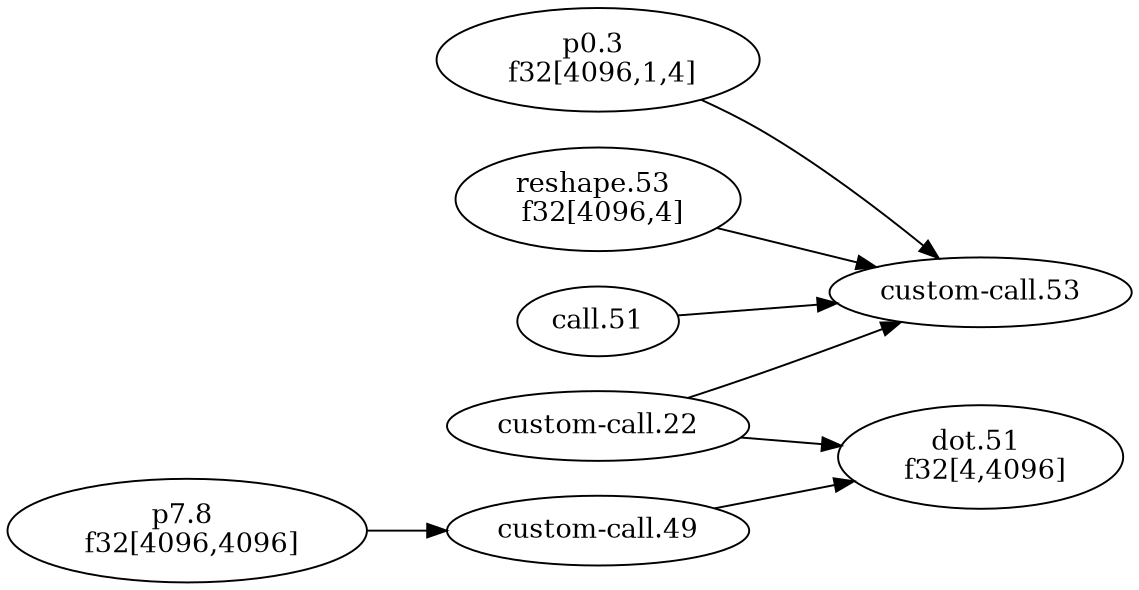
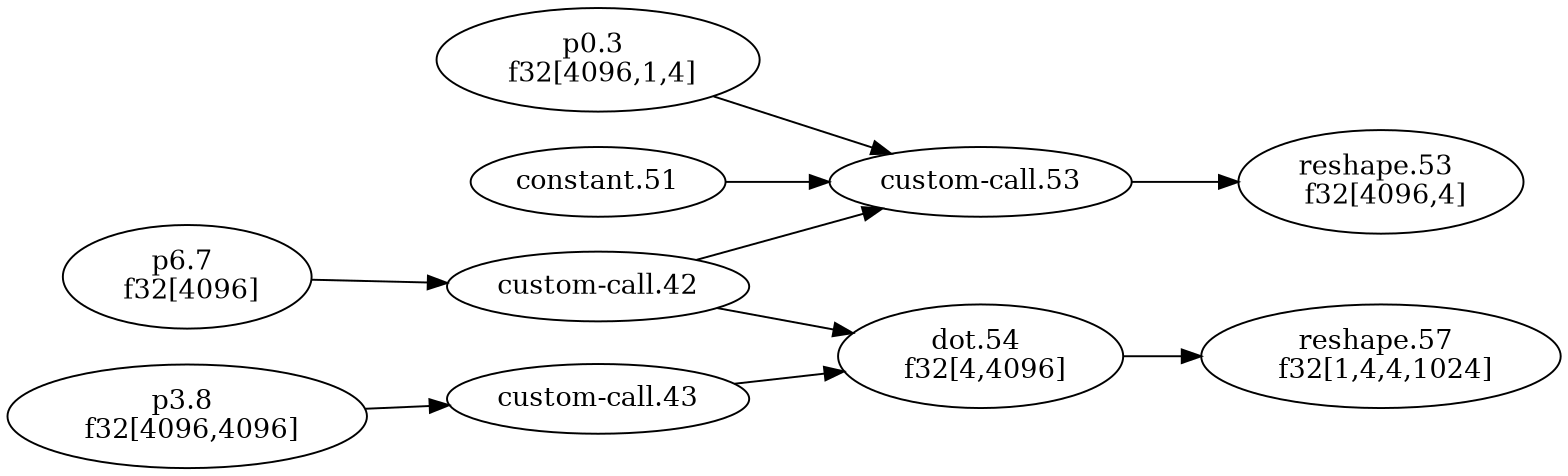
edge "reshape.53 f32[4096,4]" -> "custom-call.53": reversed
node "p6.7 f32[4096]": added
node "call.51": label "call.51" -> "constant.51"
node "reshape.57 f32[1,4,4,1024]": added
node "custom-call.22": label "custom-call.22" -> "custom-call.42"
node "dot.51 f32[4,4096]": label "dot.51 f32[4,4096]" -> "dot.54 f32[4,4096]"
node "p7.8 f32[4096,4096]": label "p7.8 f32[4096,4096]" -> "p3.8 f32[4096,4096]"
node "custom-call.49": label "custom-call.49" -> "custom-call.43"
